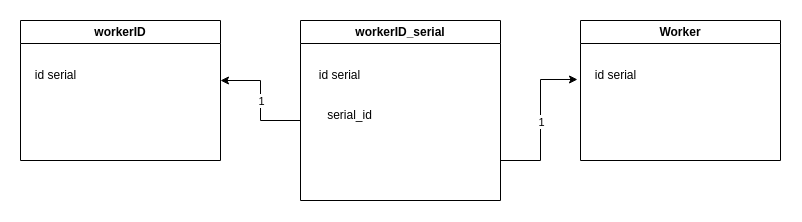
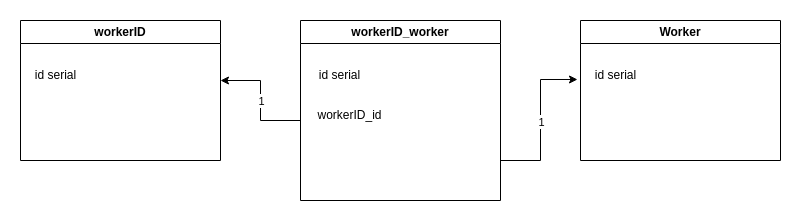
node "workerID_serial": label "workerID_serial" -> "workerID_worker"
node "serial_id": label "serial_id" -> "workerID_id"
